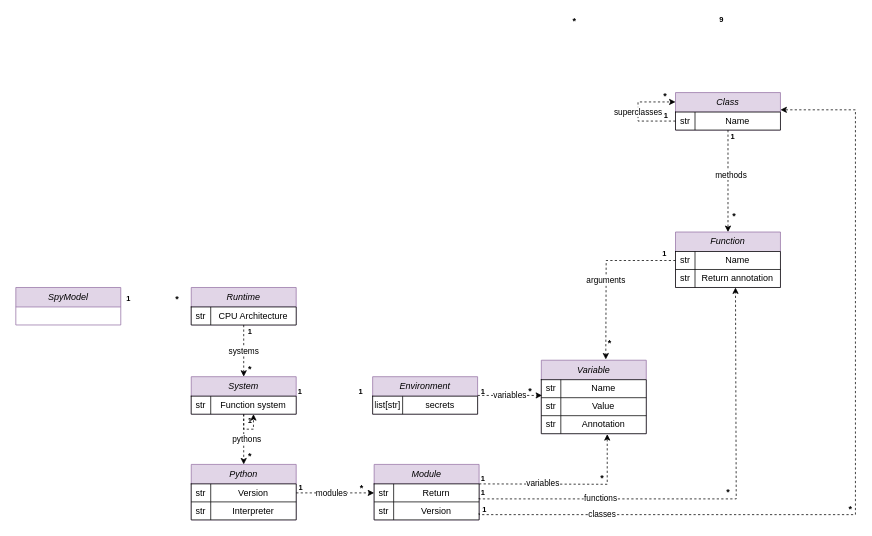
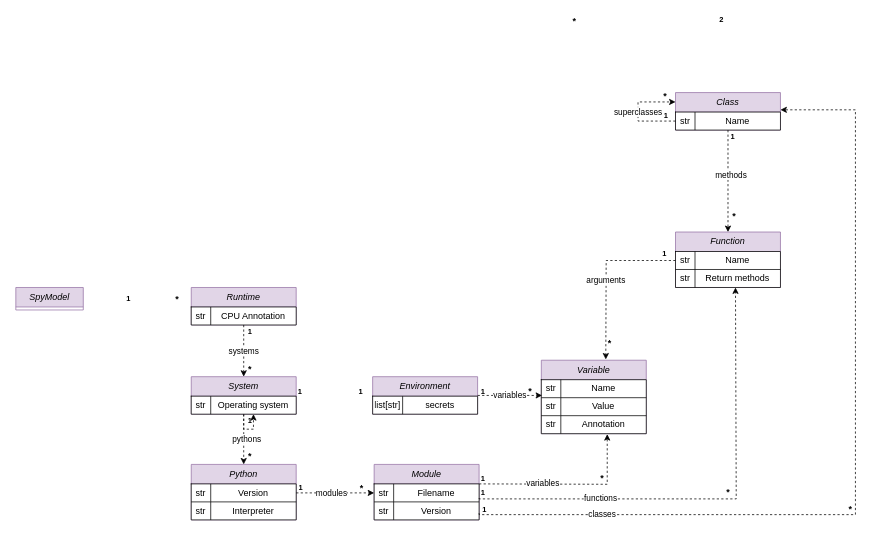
node "9": label "9" -> "2"
node "Return annotation": label "Return annotation" -> "Return methods"
node "SpyModel": size 105x38 -> 68x23
node "CPU Architecture": label "CPU Architecture" -> "CPU Annotation"
node "Function system": label "Function system" -> "Operating system"
node "Return": label "Return" -> "Filename"
